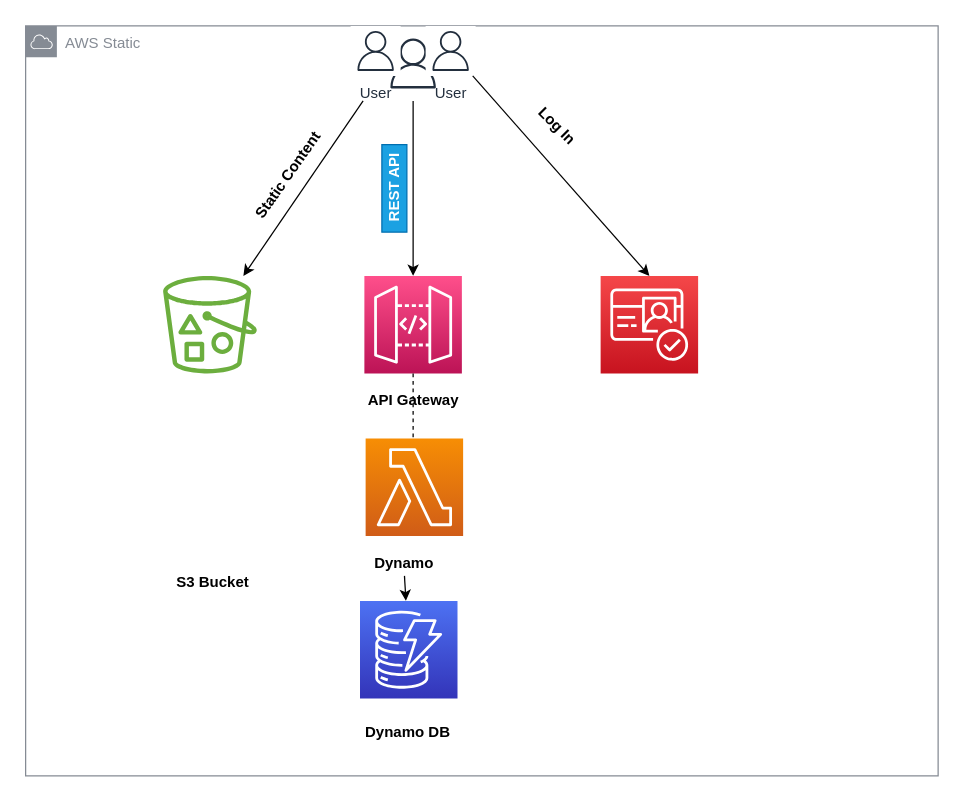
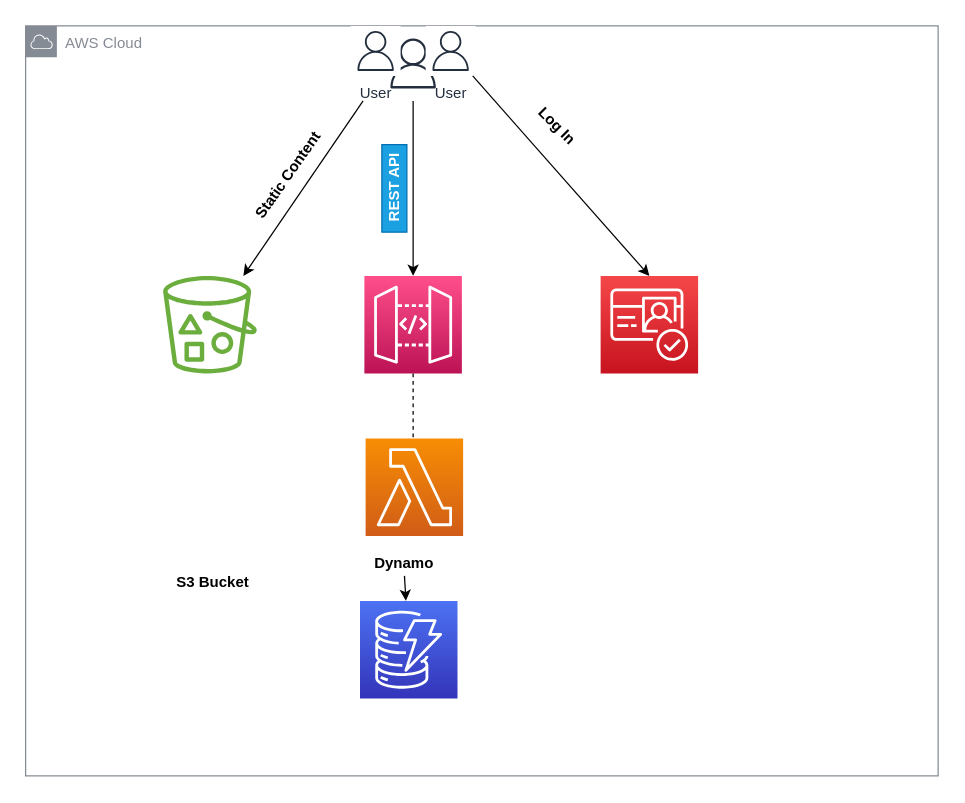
node "AWS Static": label "AWS Static" -> "AWS Cloud"
node "API Gateway": removed
node "Dynamo DB": removed
